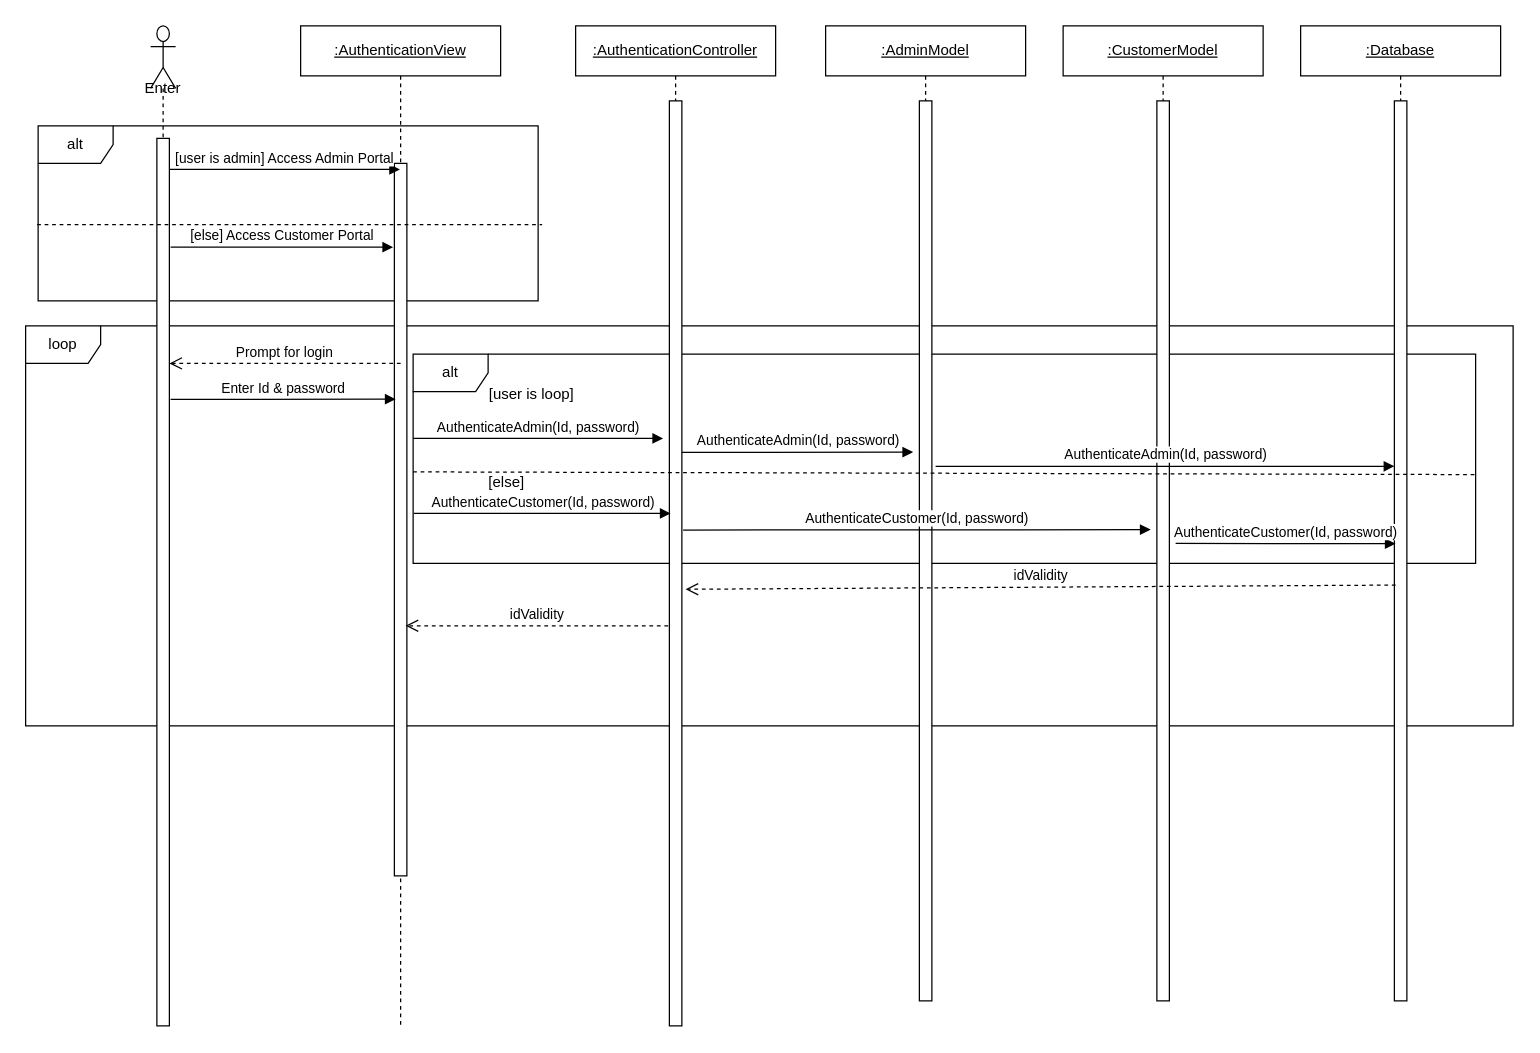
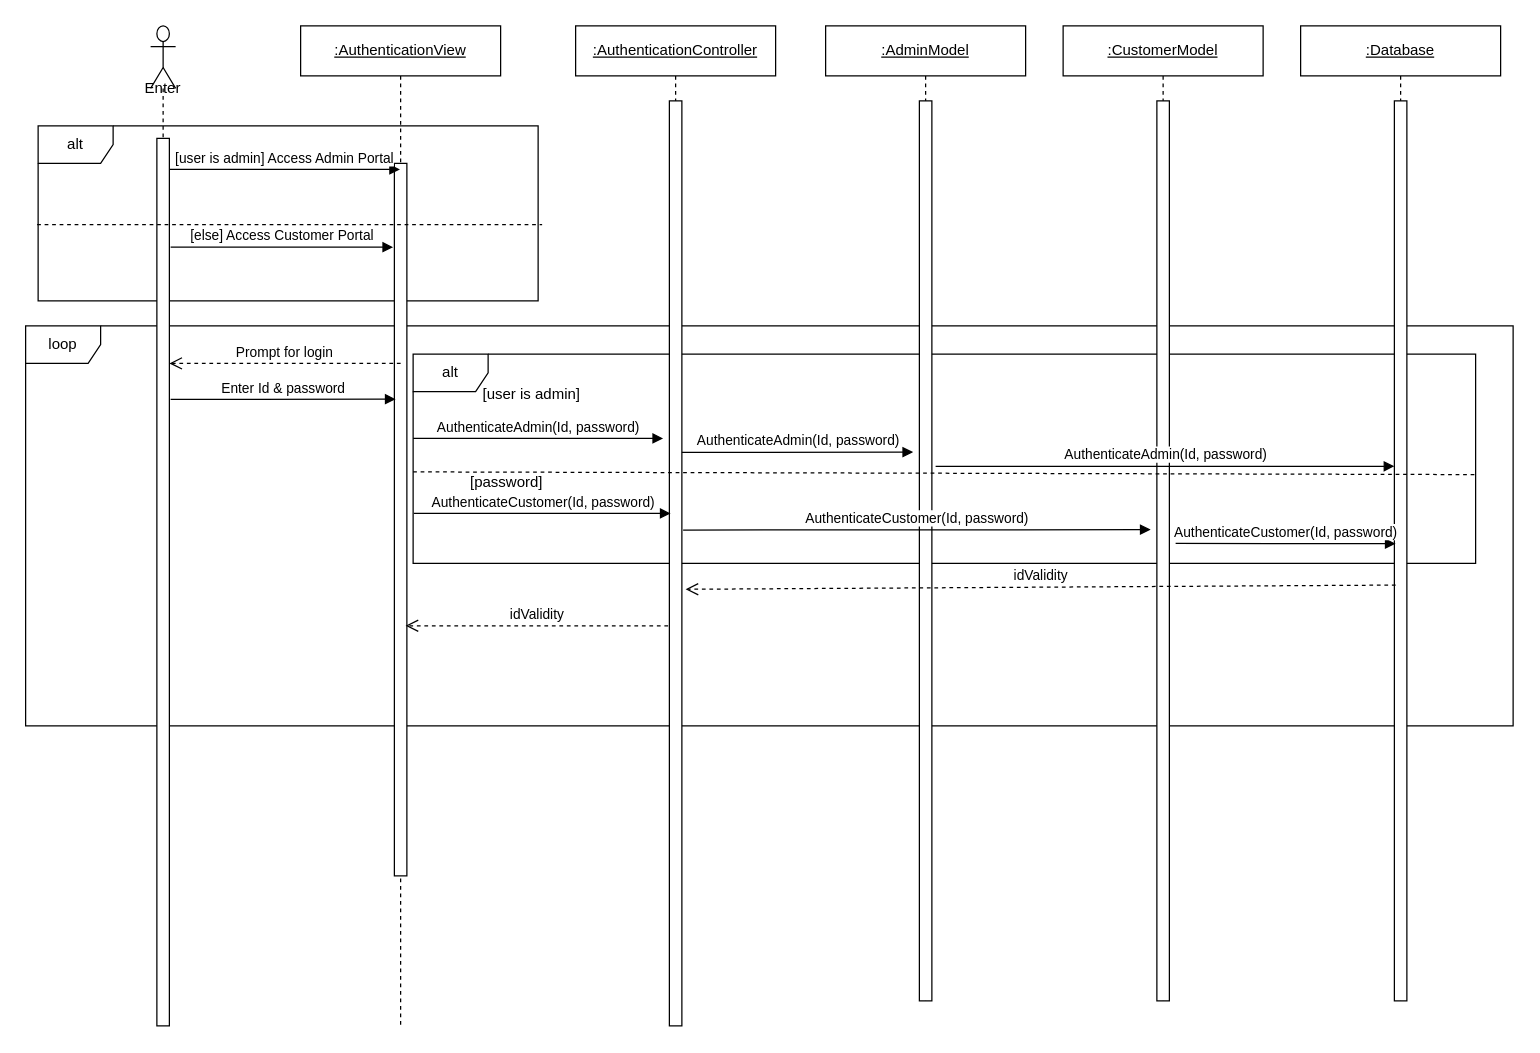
node "[user is loop]": label "[user is loop]" -> "[user is admin]"
node "[else]": label "[else]" -> "[password]"
